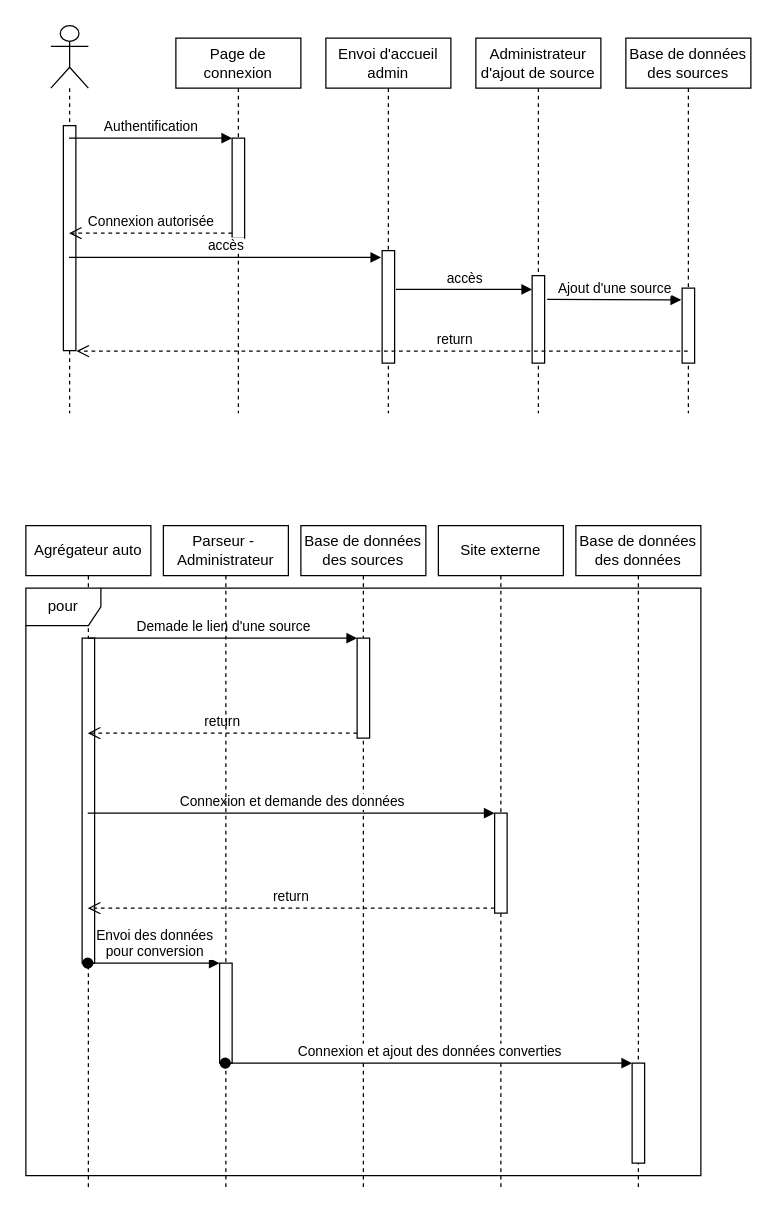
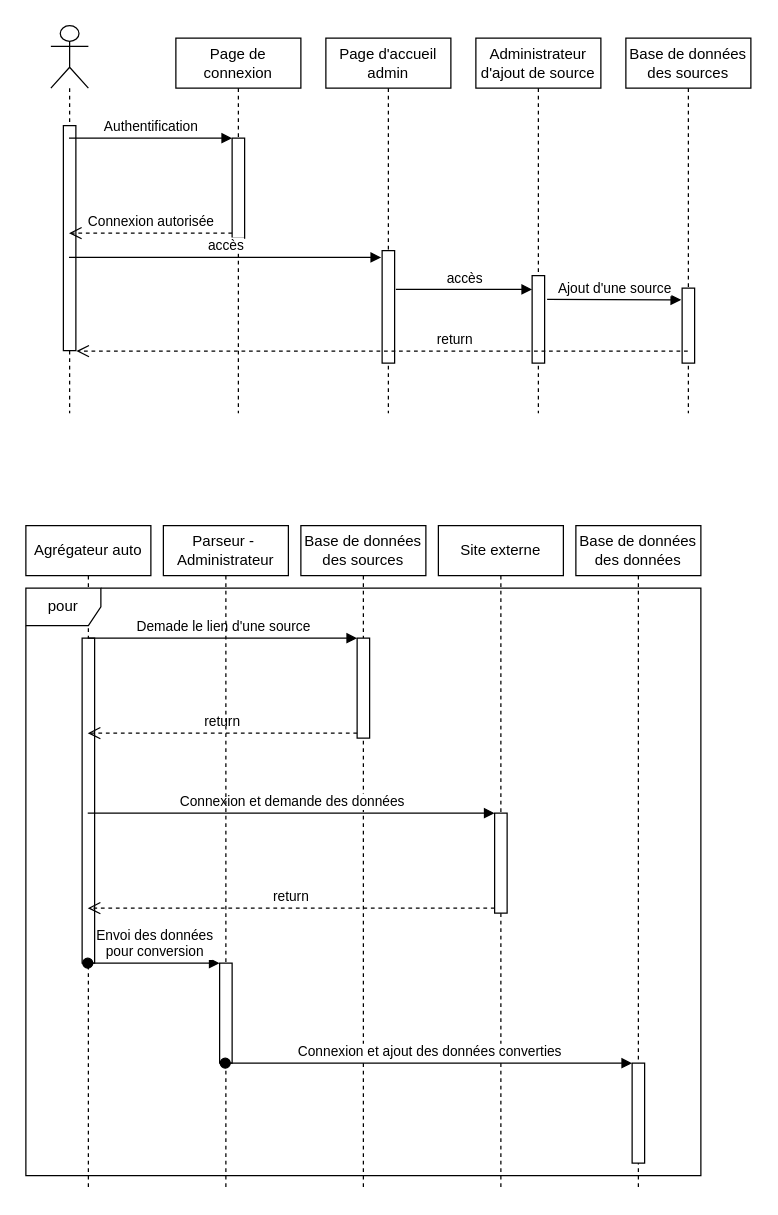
node "Envoi d'accueil admin": label "Envoi d'accueil admin" -> "Page d'accueil admin"
